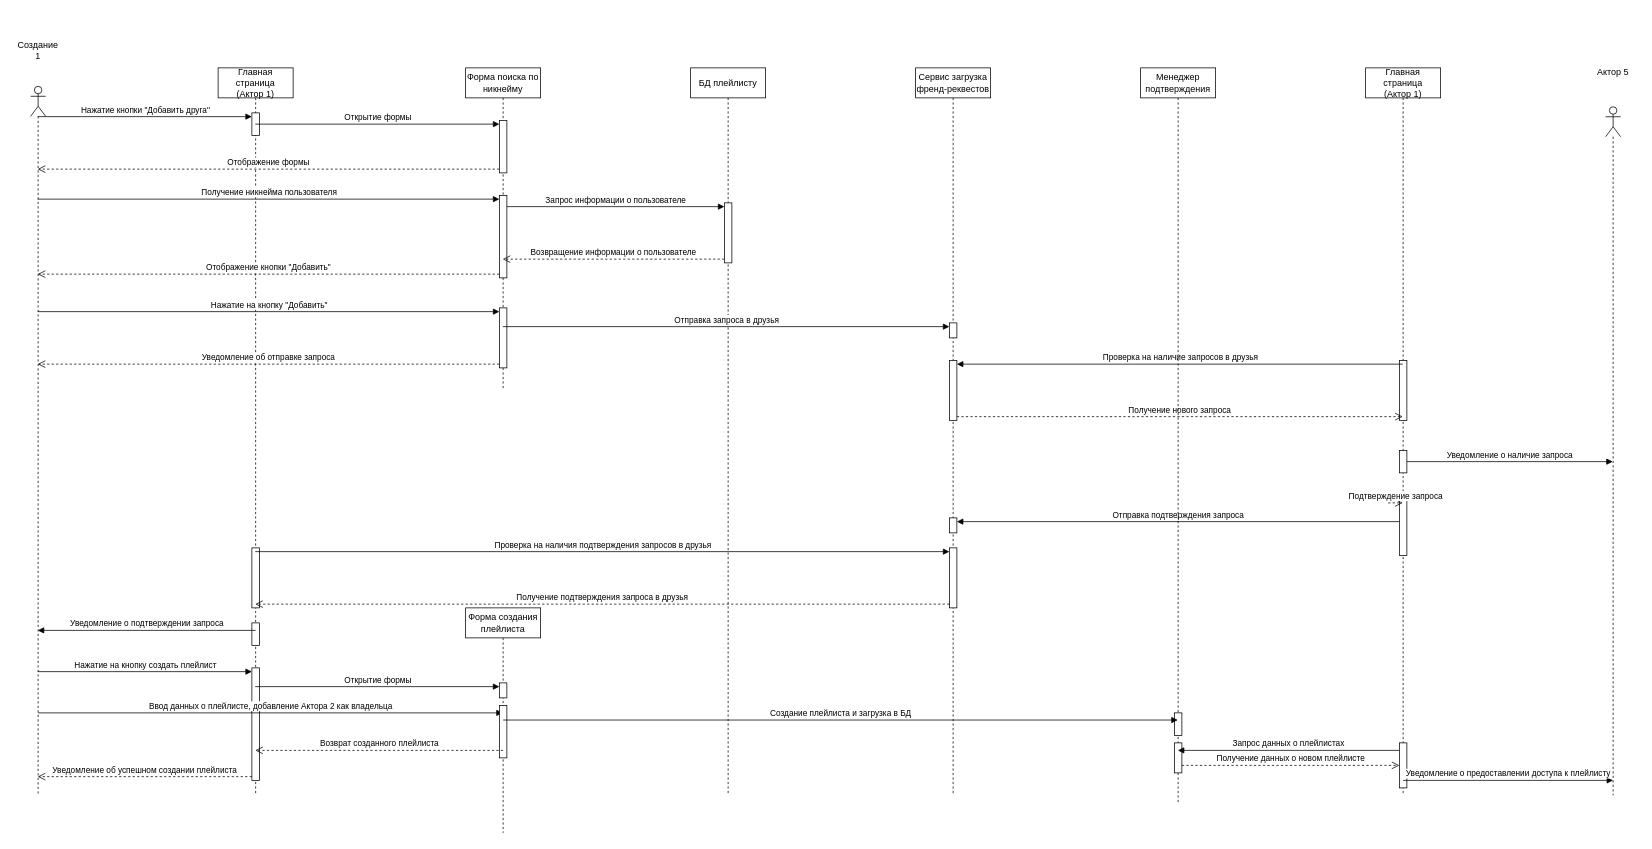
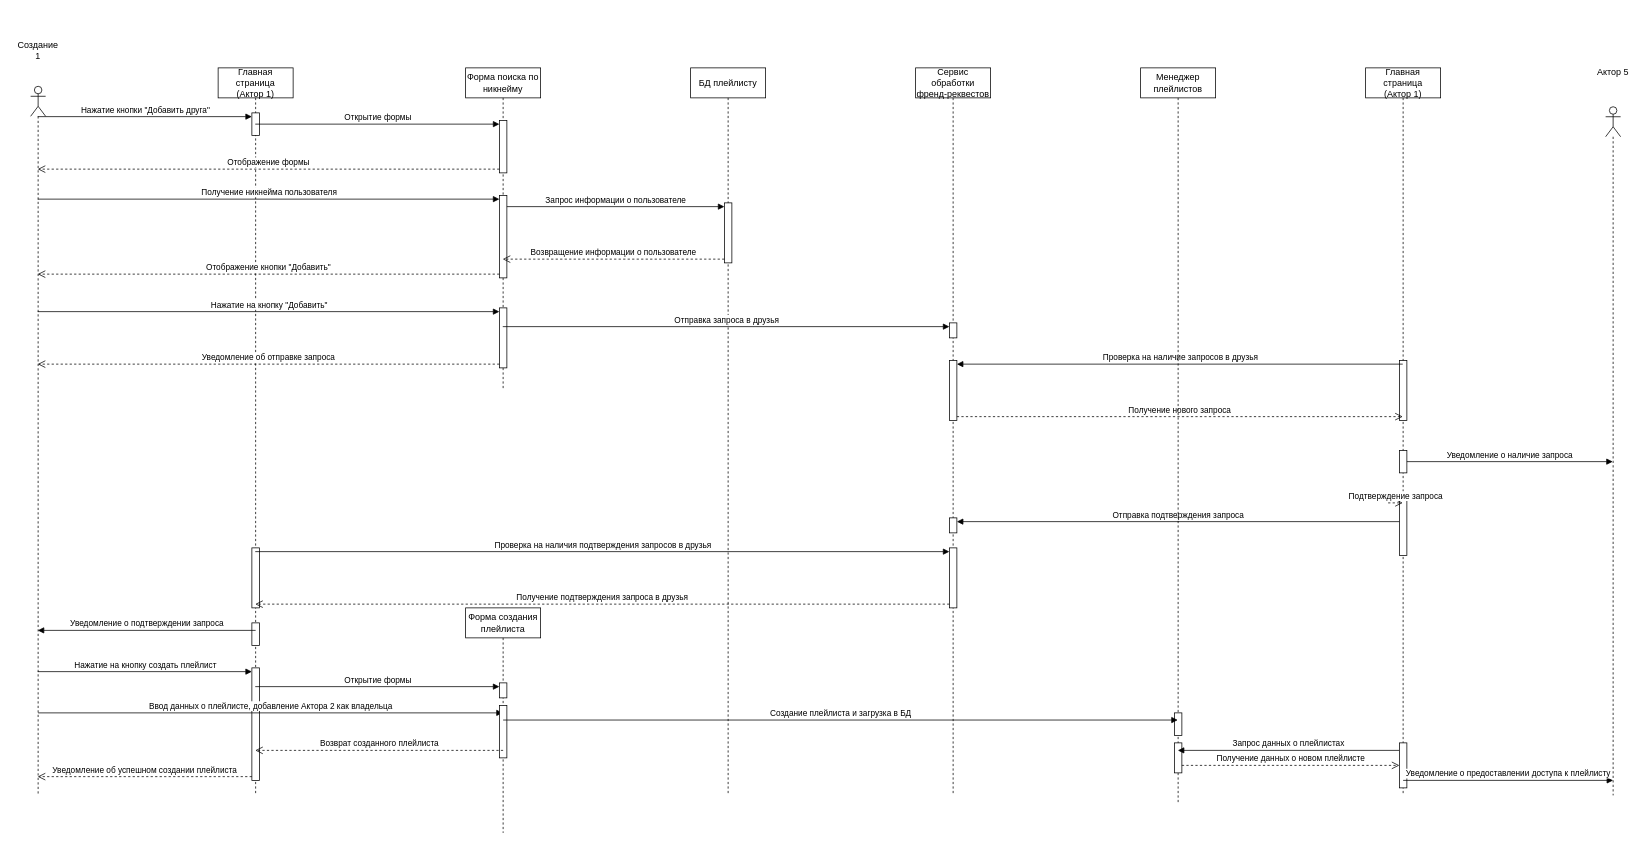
node "Сервис загрузка френд-реквестов": label "Сервис загрузка френд-реквестов" -> "Сервис обработки френд-реквестов"
node "Менеджер подтверждения": label "Менеджер подтверждения" -> "Менеджер плейлистов"
